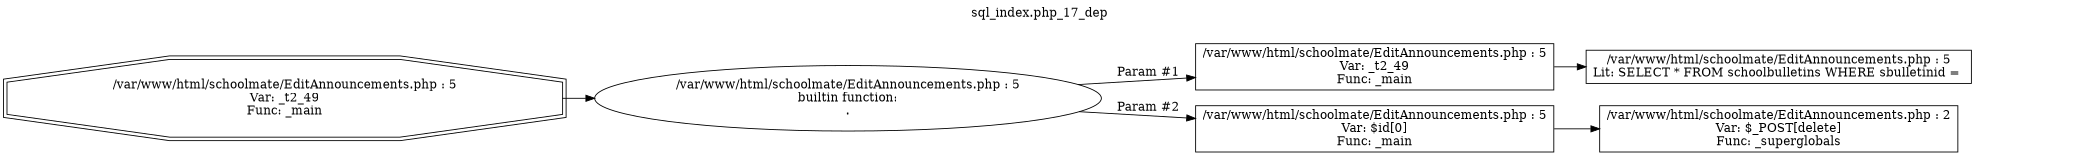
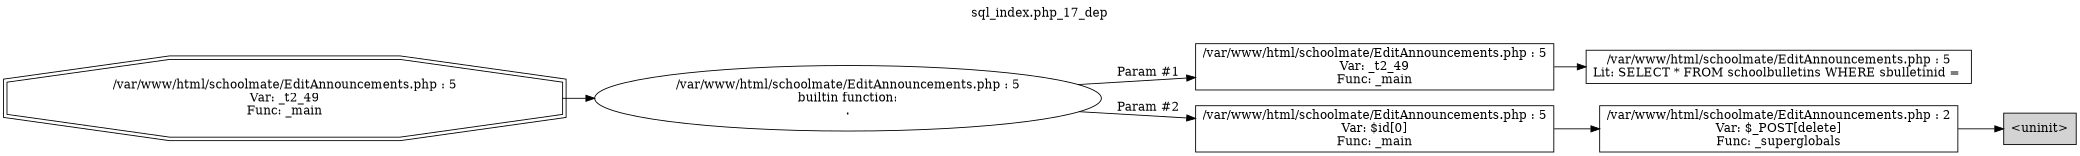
node "<uninit>": added
